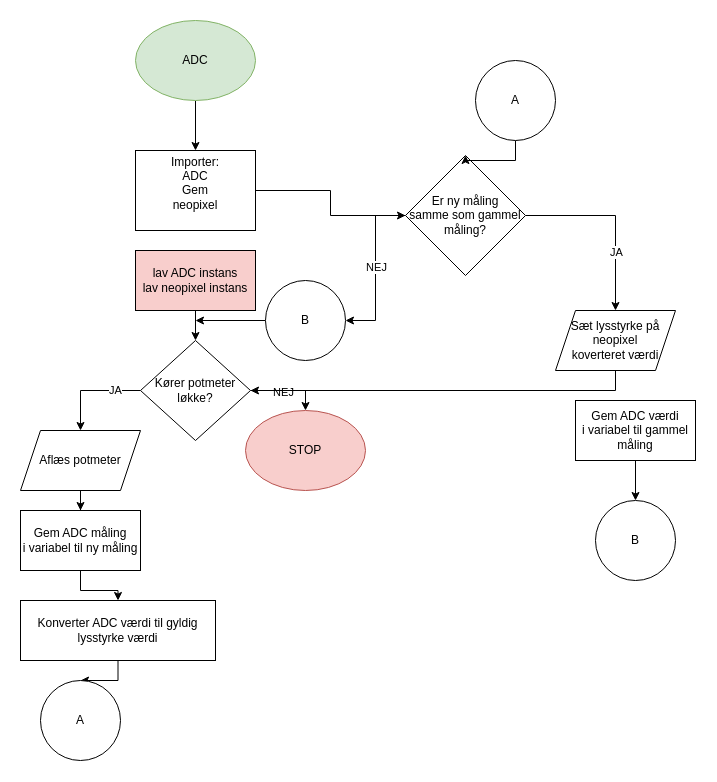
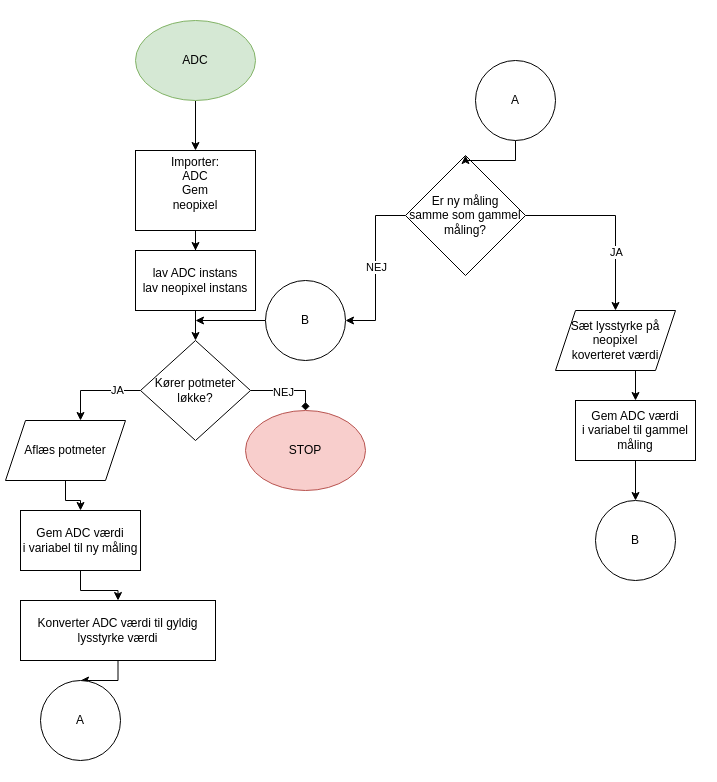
edge "Importer: ADC Gem neopixel" -> "Er ny måling samme som gammel måling?": now "Importer: ADC Gem neopixel" -> "lav ADC instans lav neopixel instans"
node "lav ADC instans lav neopixel instans": fillcolor #f8cecc -> #ffffff
edge "Sæt lysstyrke på neopixel koverteret værdi" -> "Kører potmeter løkke?": now "Sæt lysstyrke på neopixel koverteret værdi" -> "Gem ADC værdi i variabel til gammel måling"
edge "Kører potmeter løkke?" -> "STOP": arrowhead classic -> diamond
node "Aflæs potmeter": moved (81, 461) -> (66, 451)
node "Gem ADC måling i variabel til ny måling": label "Gem ADC måling i variabel til ny måling" -> "Gem ADC værdi i variabel til ny måling"
